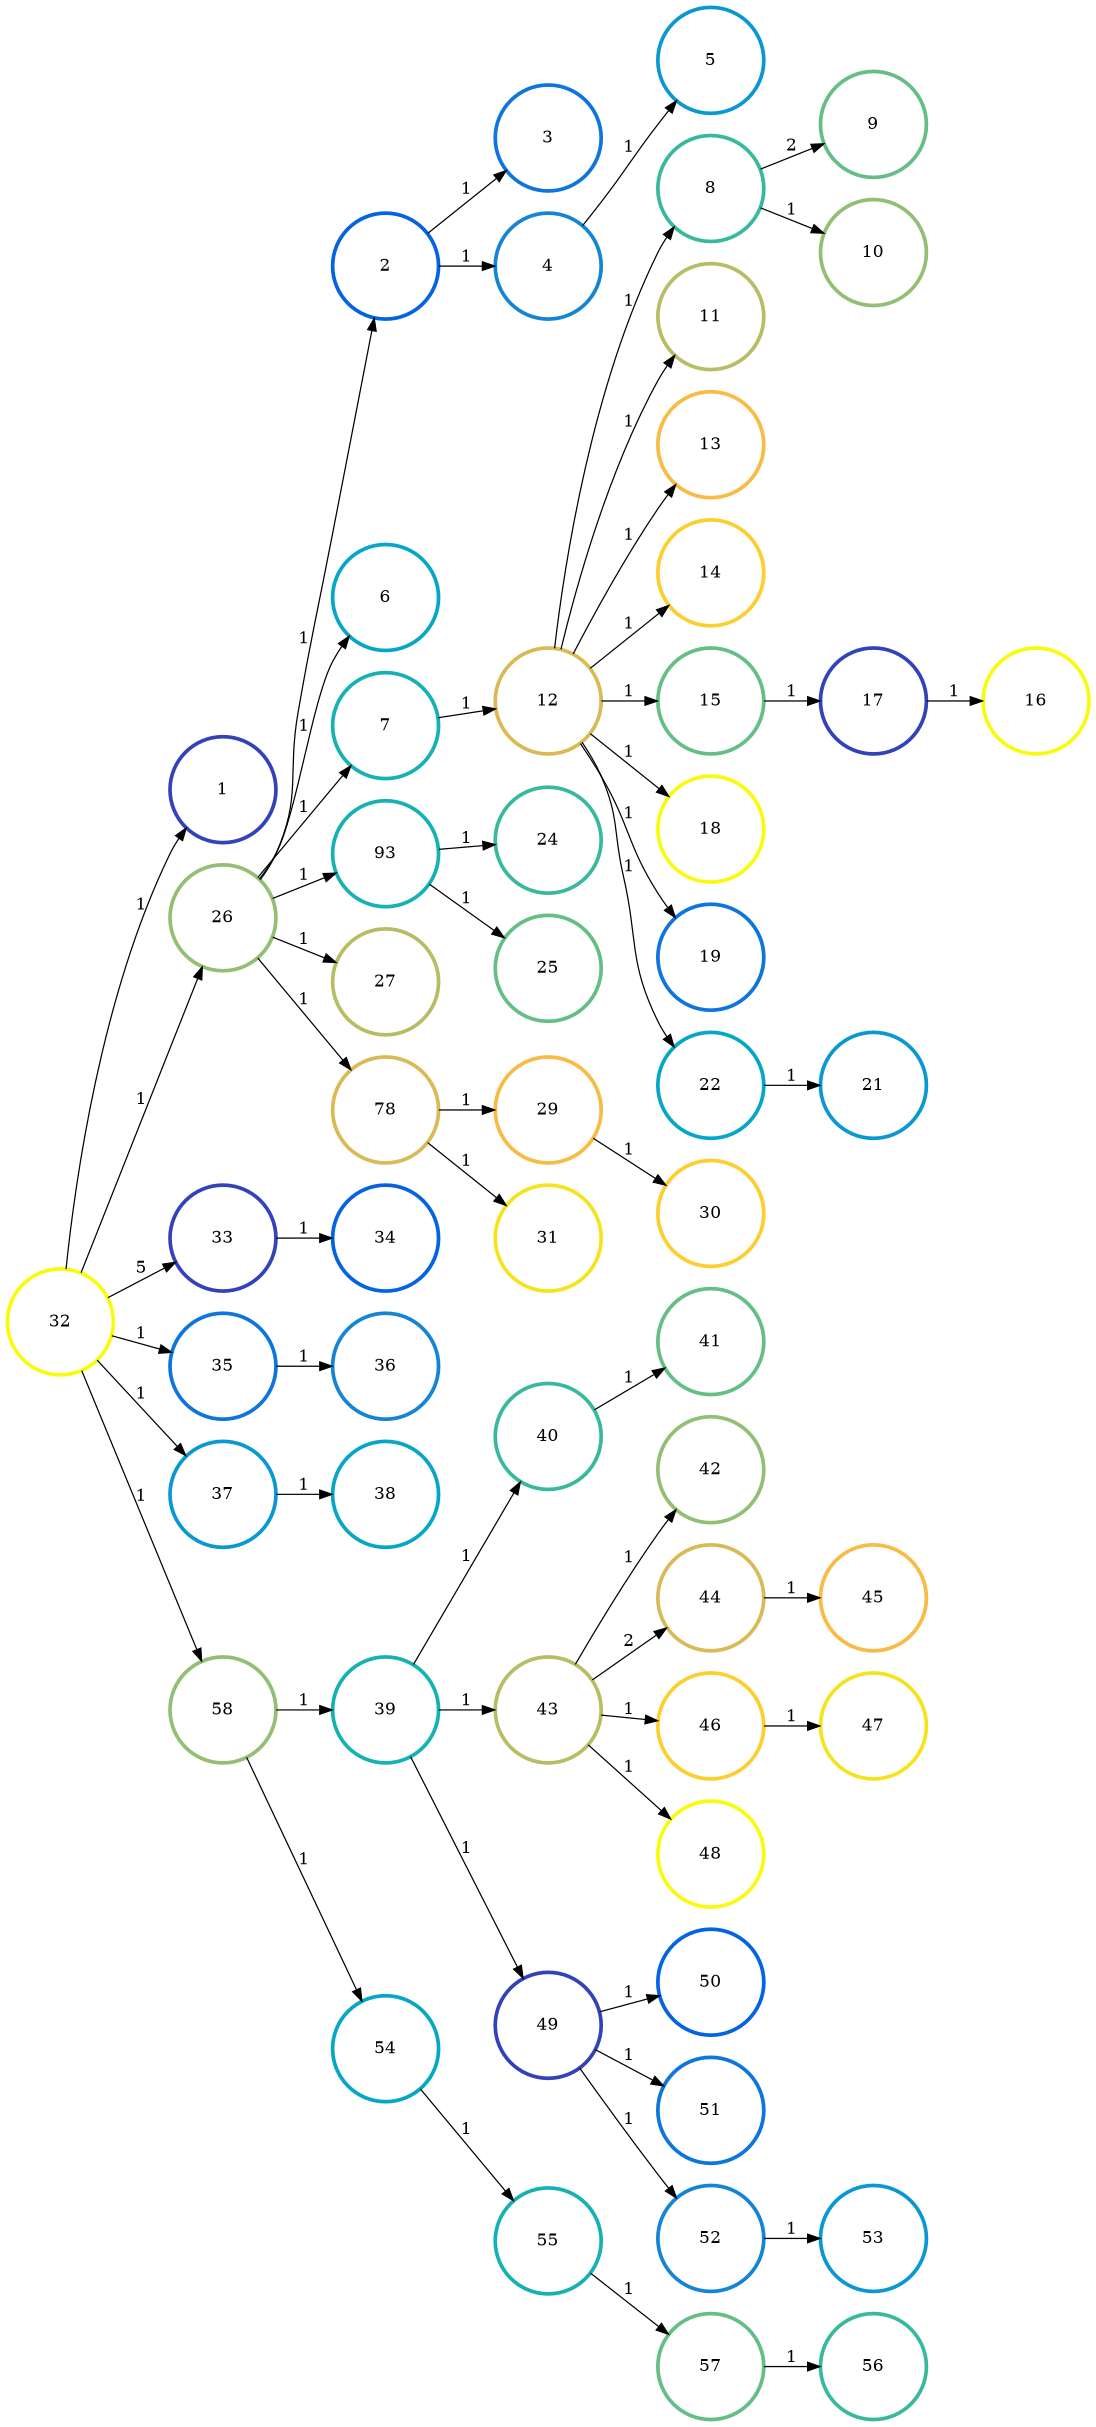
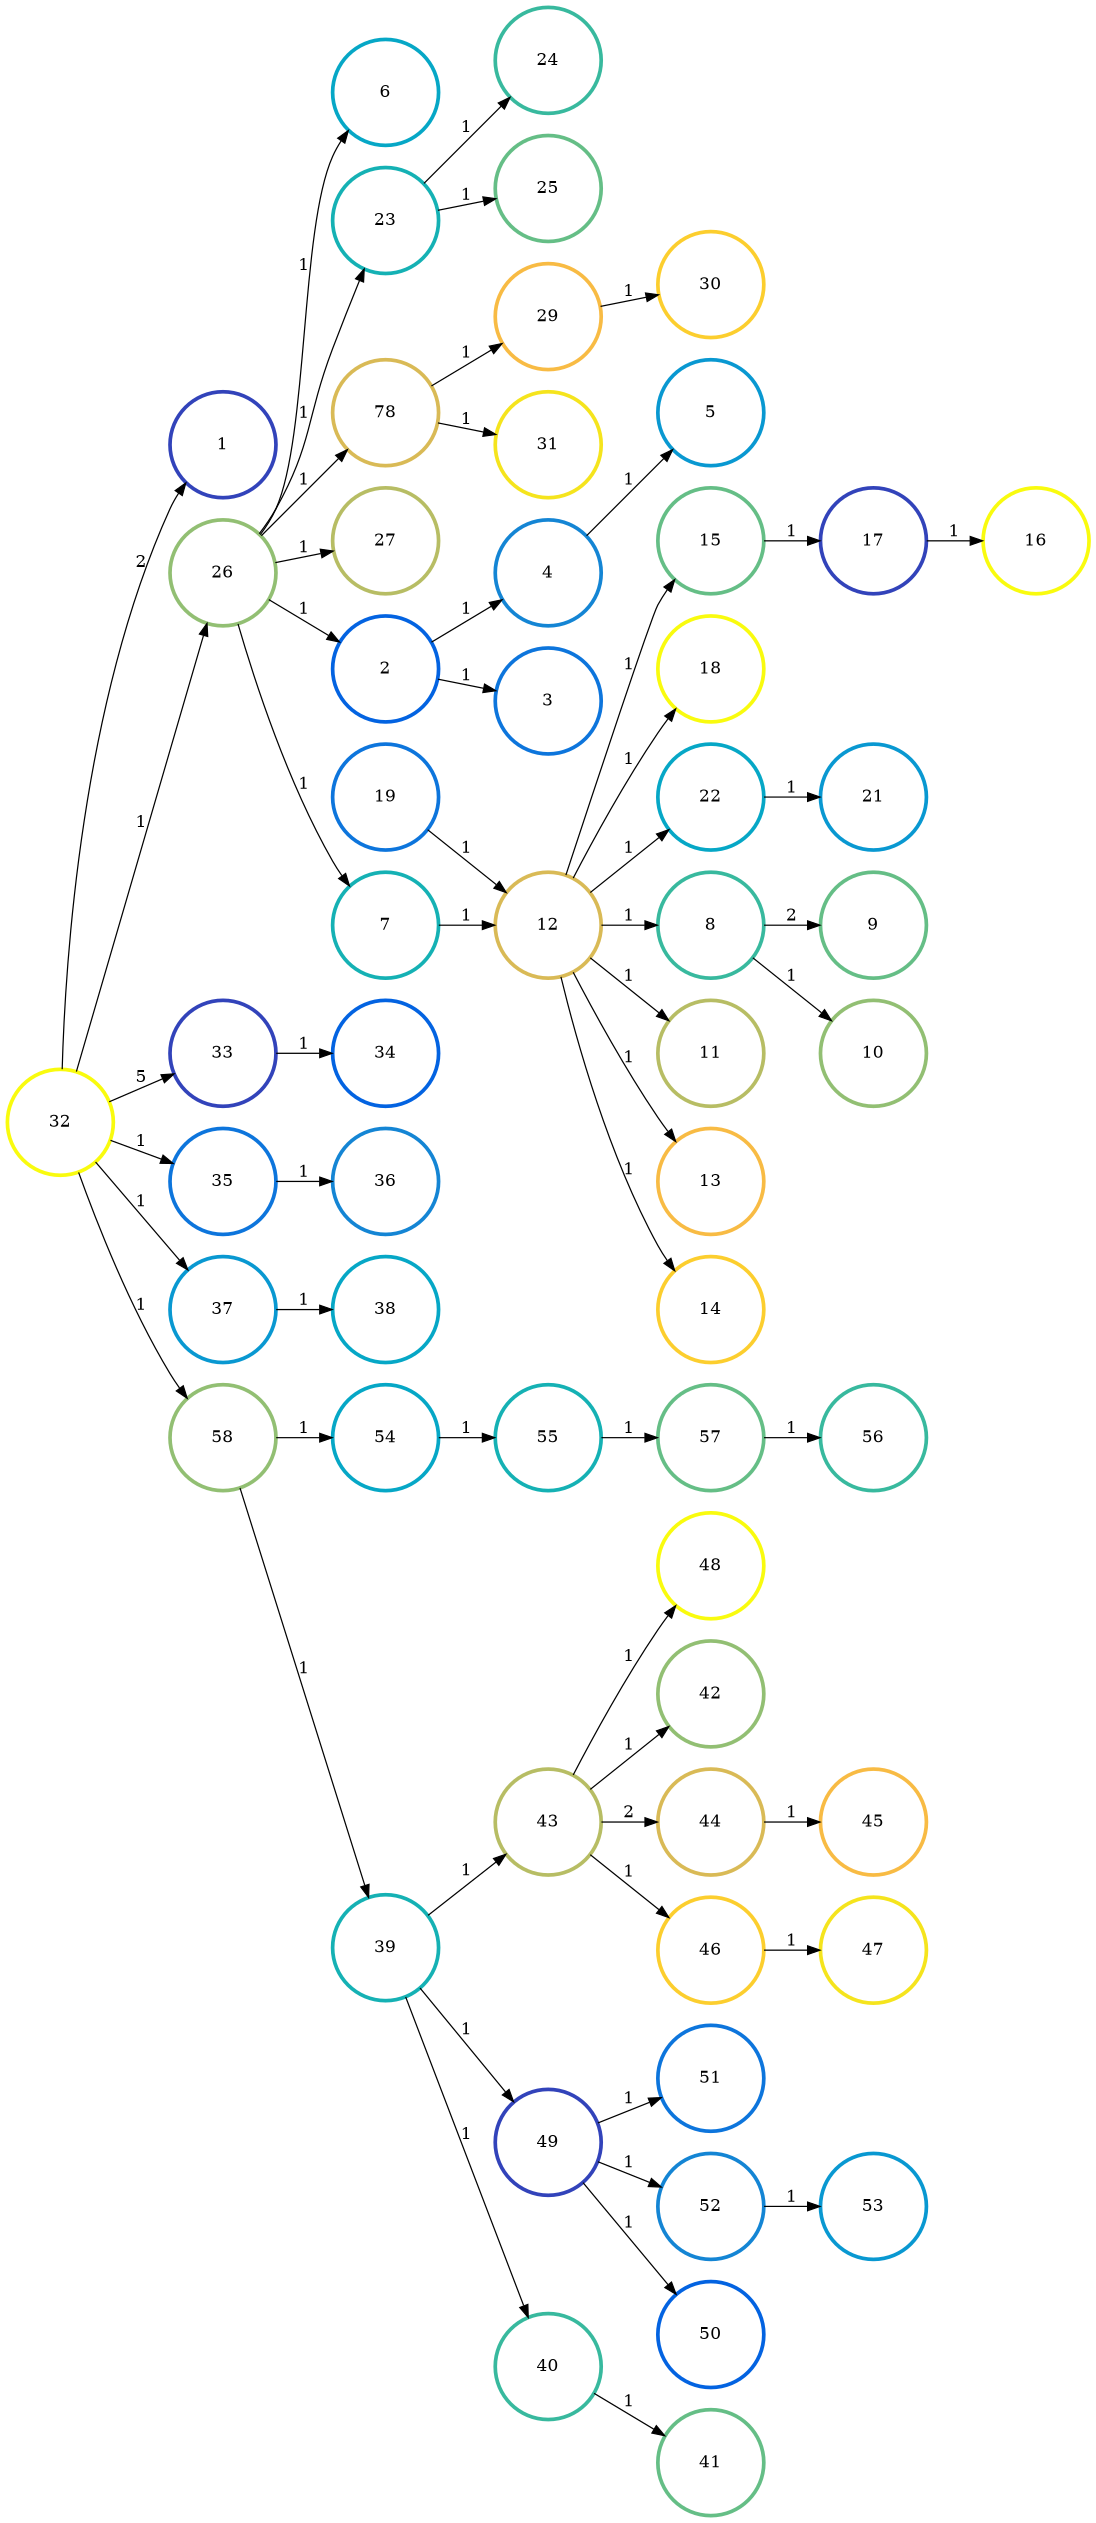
edge "12" -> "19": reversed
node "93": label "93" -> "23"
edge "32" -> "1": label "1" -> "2"
